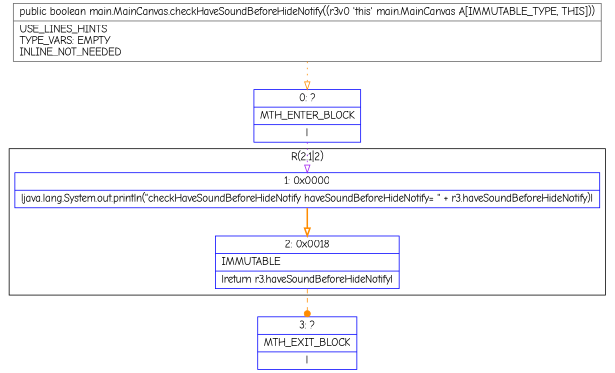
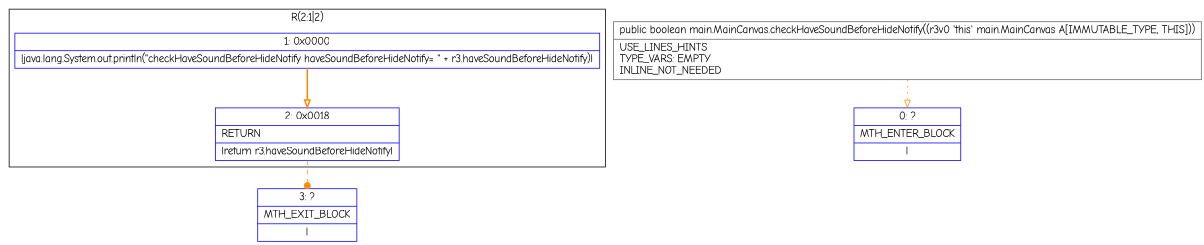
edge "0: ?" -> "1: 0x0000": removed
node "2: 0x0018": text "IMMUTABLE" -> "RETURN"
